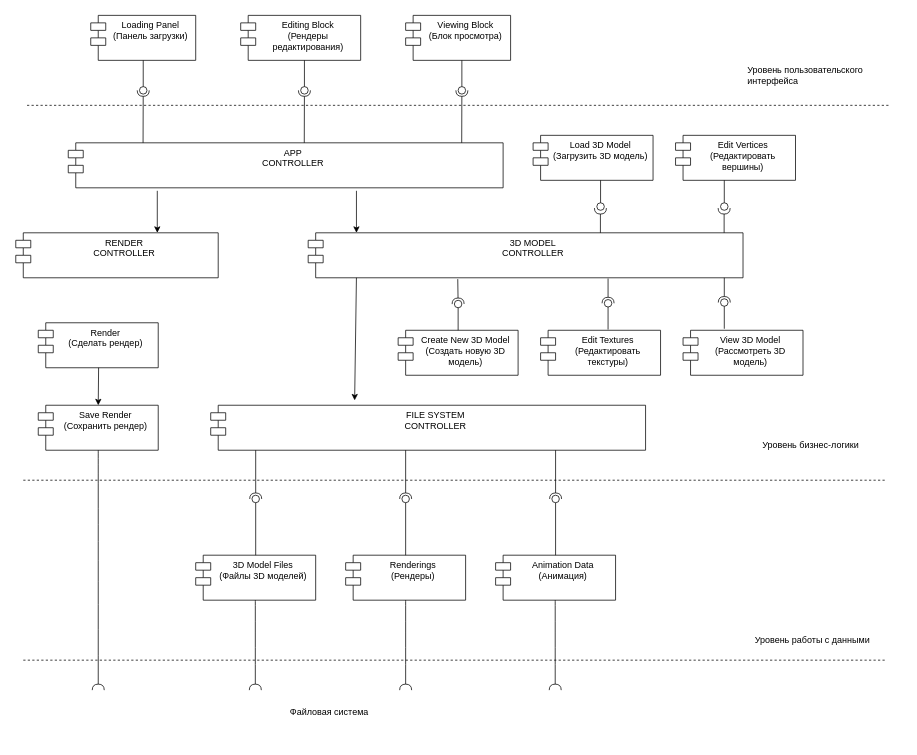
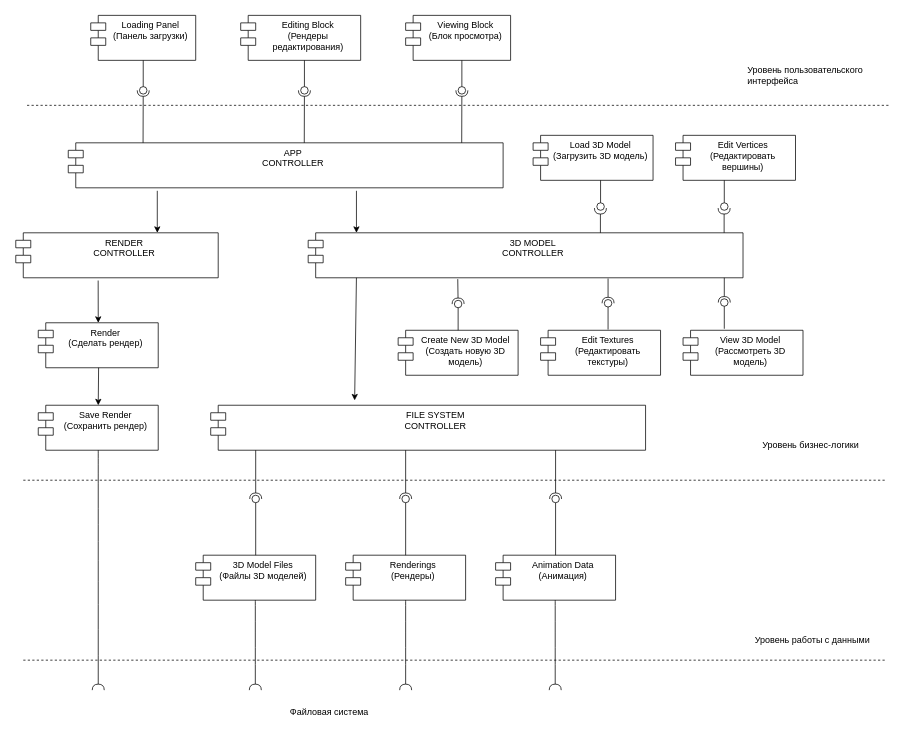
edge "RENDER CONTROLLER" -> "Render (Сделать рендер)": added
